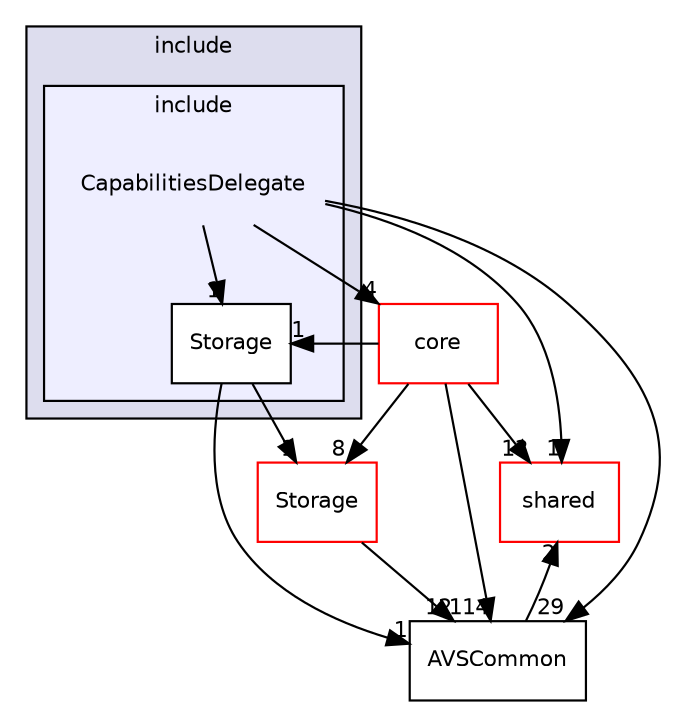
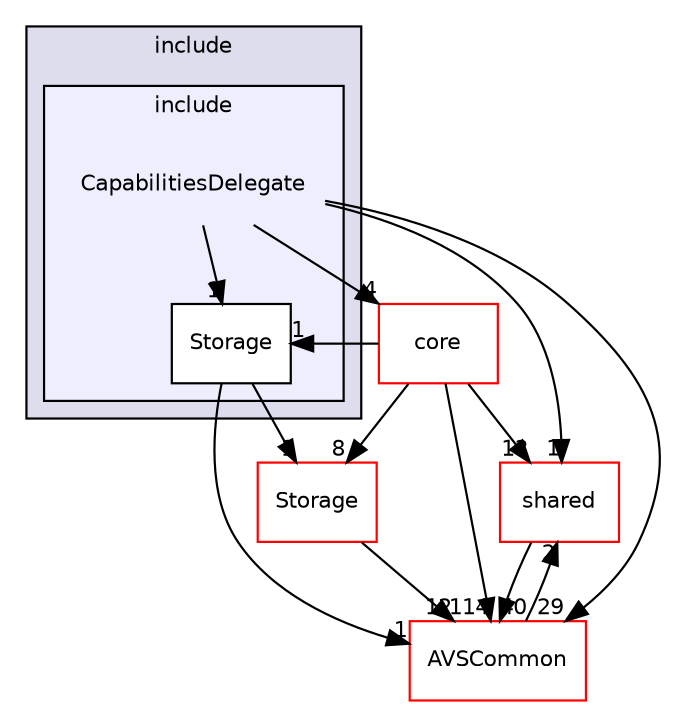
edge "shared" -> "AVSCommon": added
node "AVSCommon": color black -> red
